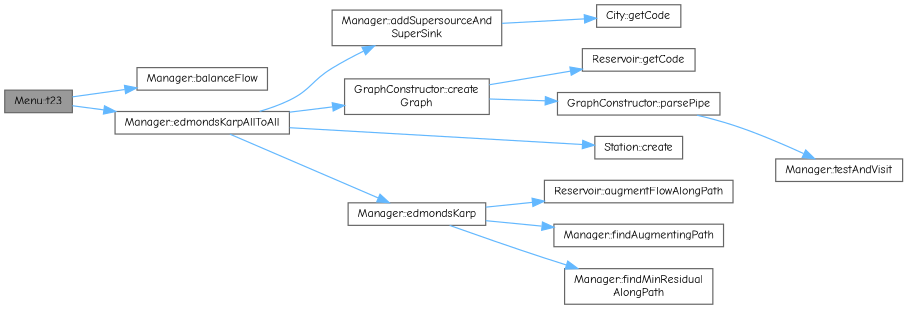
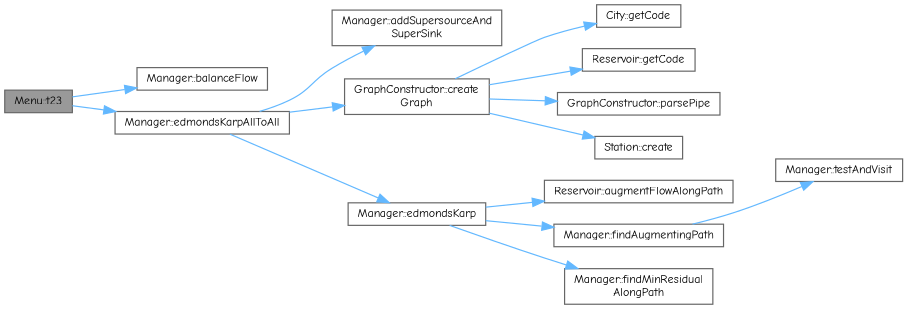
edge "Manager::addSupersourceAnd SuperSink" -> "City::getCode": now "GraphConstructor::create Graph" -> "City::getCode"
edge "GraphConstructor::parsePipe" -> "Manager::testAndVisit": now "Manager::findAugmentingPath" -> "Manager::testAndVisit"
edge "Manager::edmondsKarpAllToAll" -> "Station::create": now "GraphConstructor::create Graph" -> "Station::create"
